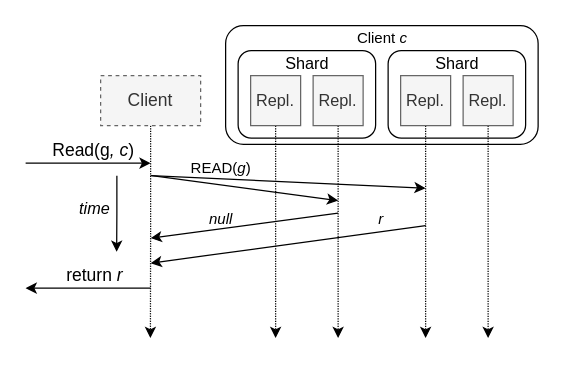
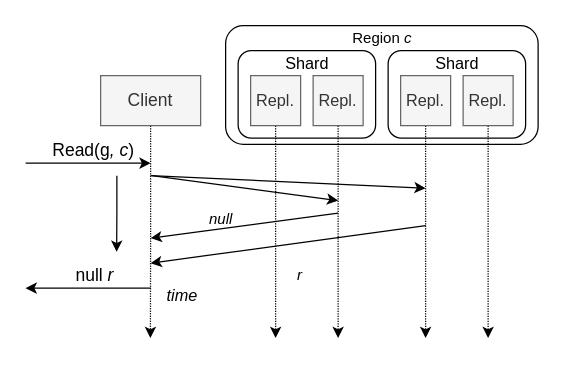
node "Client c": label "Client c" -> "Region c"
node "Client": style dashed -> solid
node "READ(g)": removed
node "time": moved (94, 208) -> (182, 296)
node "r": moved (381, 219) -> (299, 276)
node "return r": label "return r" -> "null r"
